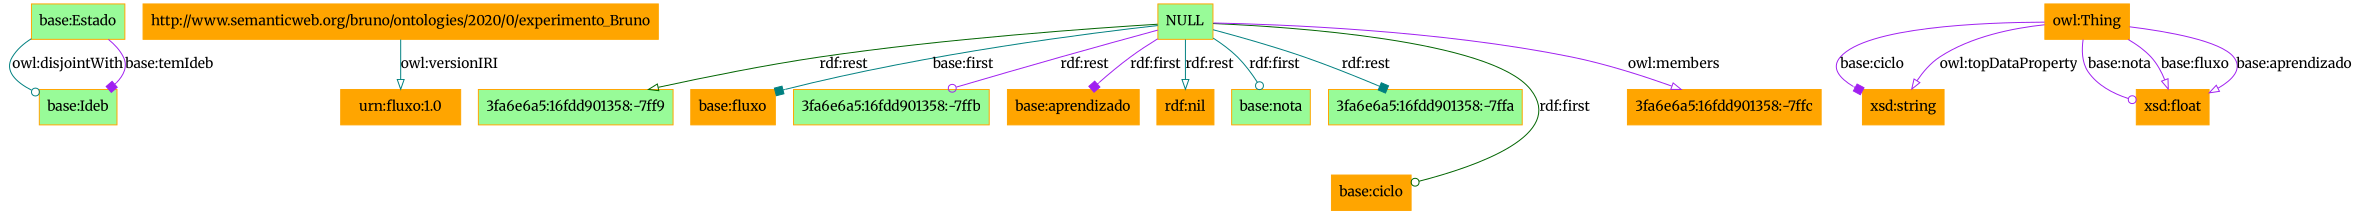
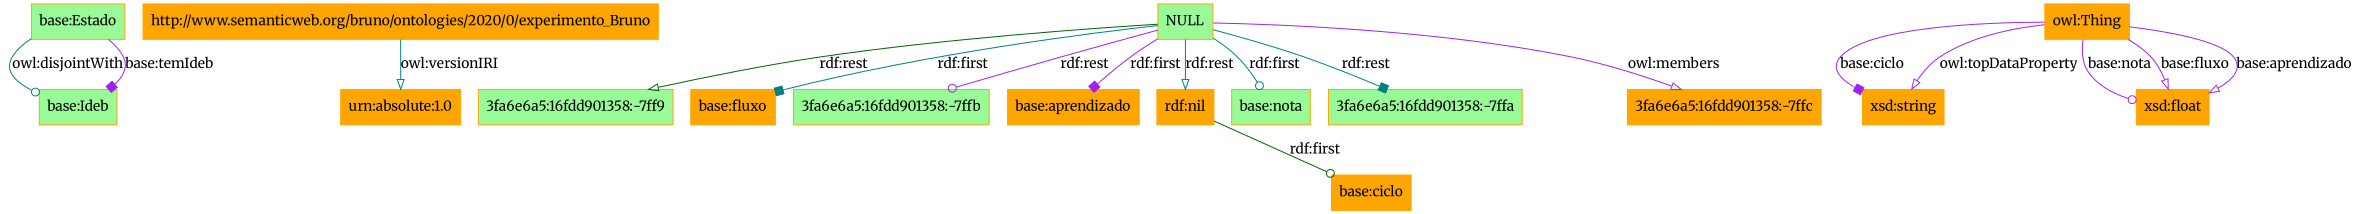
edge "NULL" -> "base:ciclo": now "rdf:nil" -> "base:ciclo"
edge "NULL" -> "base:fluxo": label "base:first" -> "rdf:first"
node "urn:fluxo:1.0": label "urn:fluxo:1.0" -> "urn:absolute:1.0"
